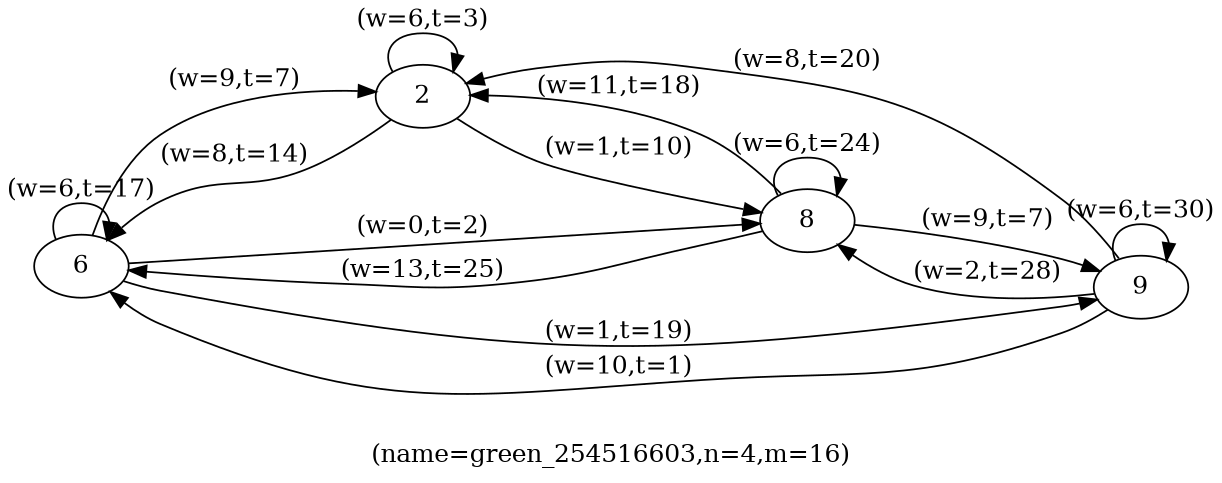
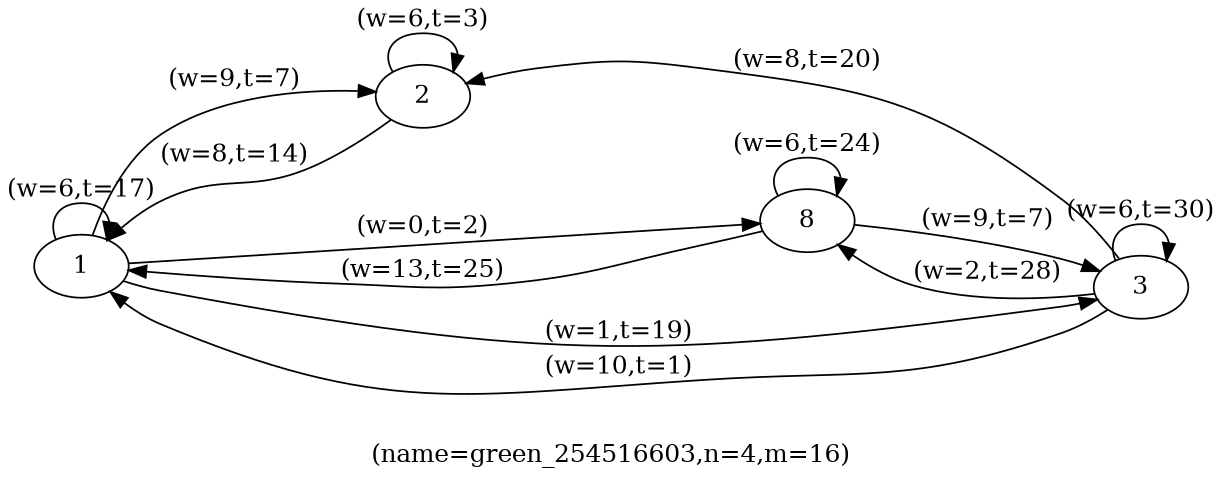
edge "8" -> "2": removed, label "(w=11,t=18)"
edge "2" -> "8": removed, label "(w=1,t=10)"
node "6": label "6" -> "1"
node "9": label "9" -> "3"
